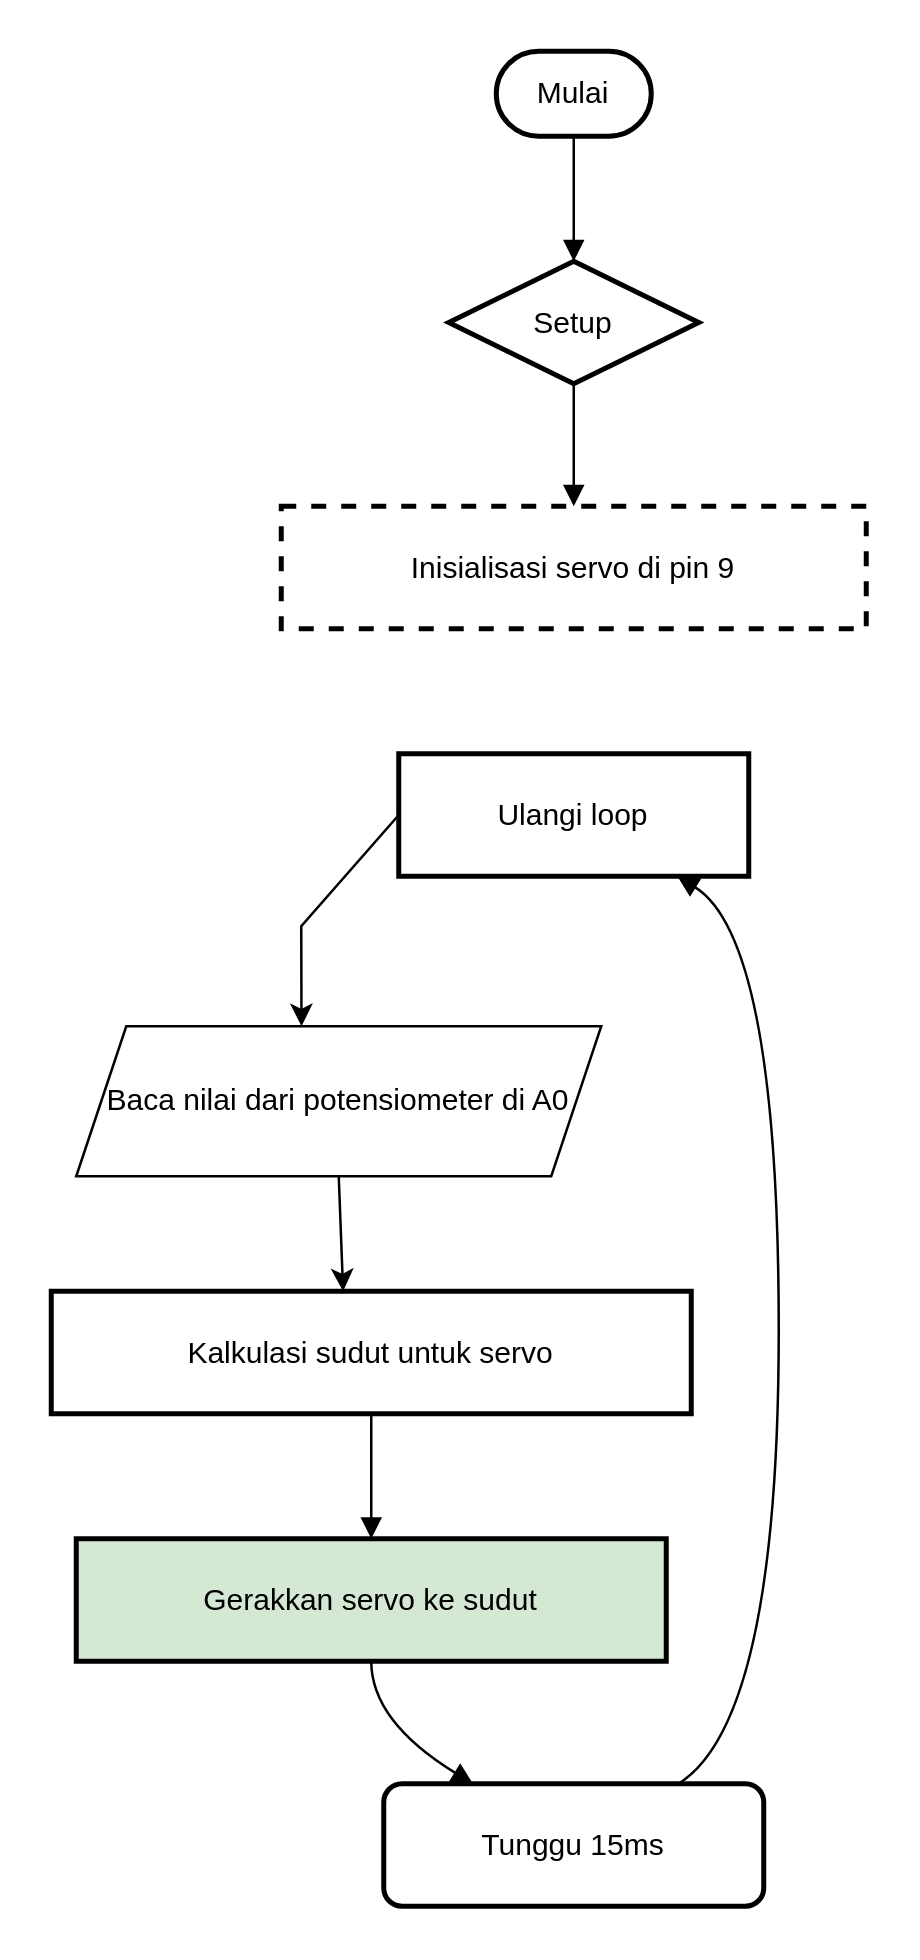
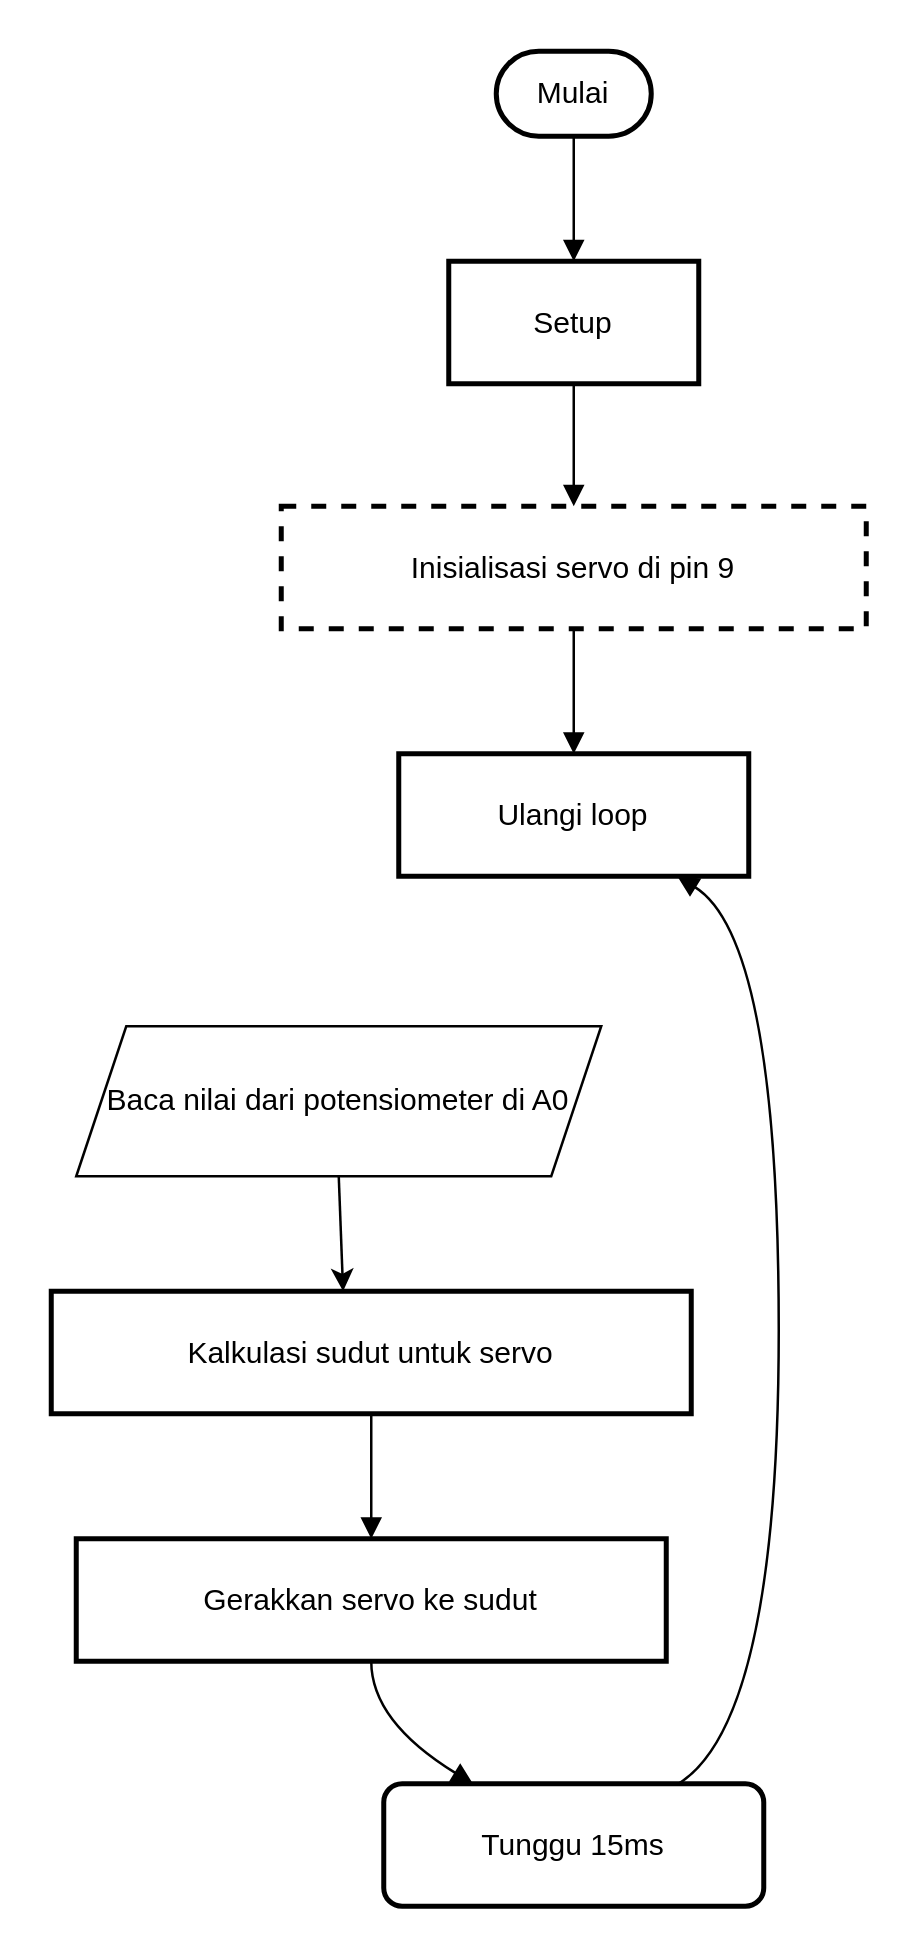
node "Setup": shape diamond -> rectangle
edge "Inisialisasi servo di pin 9" -> "Ulangi loop": added
edge "Ulangi loop" -> "Baca nilai dari potensiometer di A0": removed
node "Gerakkan servo ke sudut": fillcolor #d5e8d4 -> #ffffff
